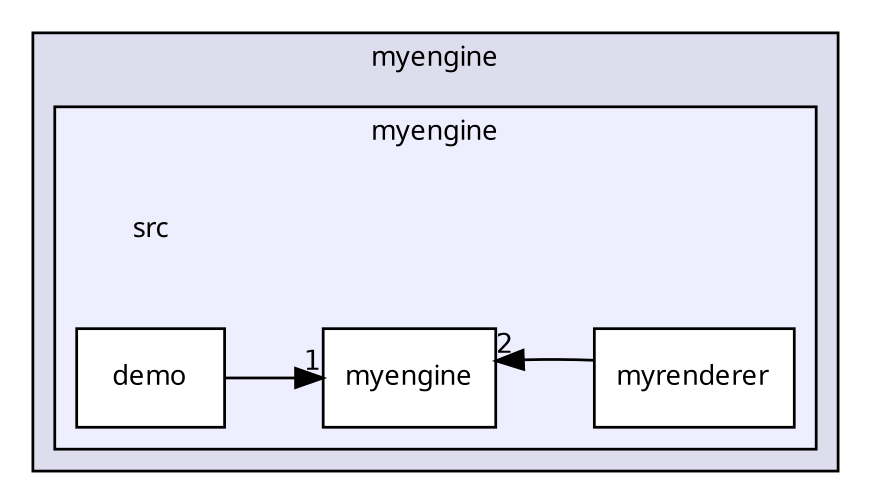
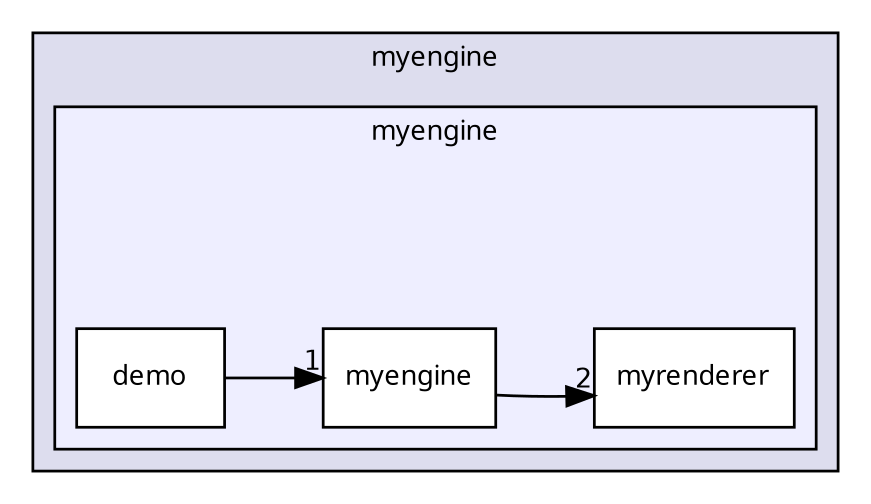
node "src": removed
edge "myrenderer" -> "myengine": reversed
